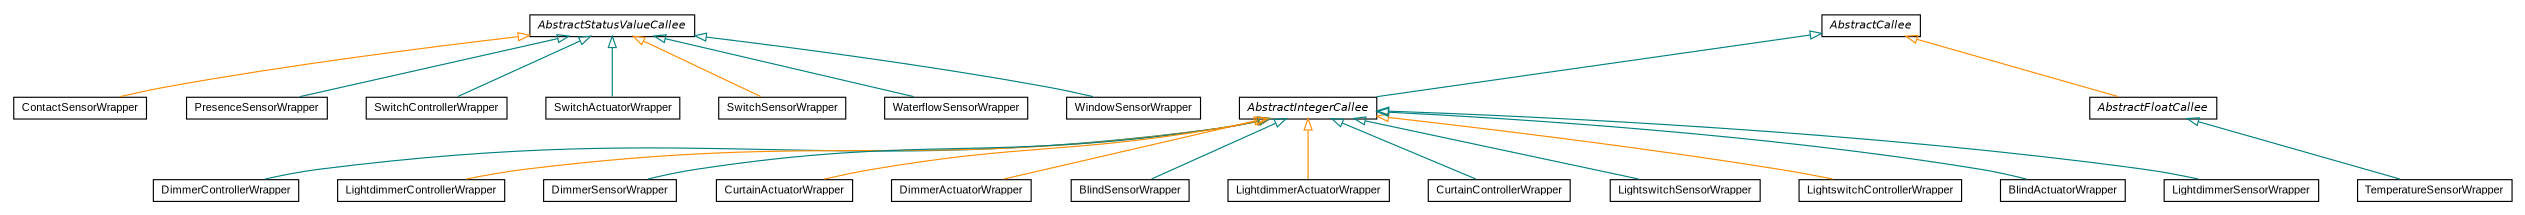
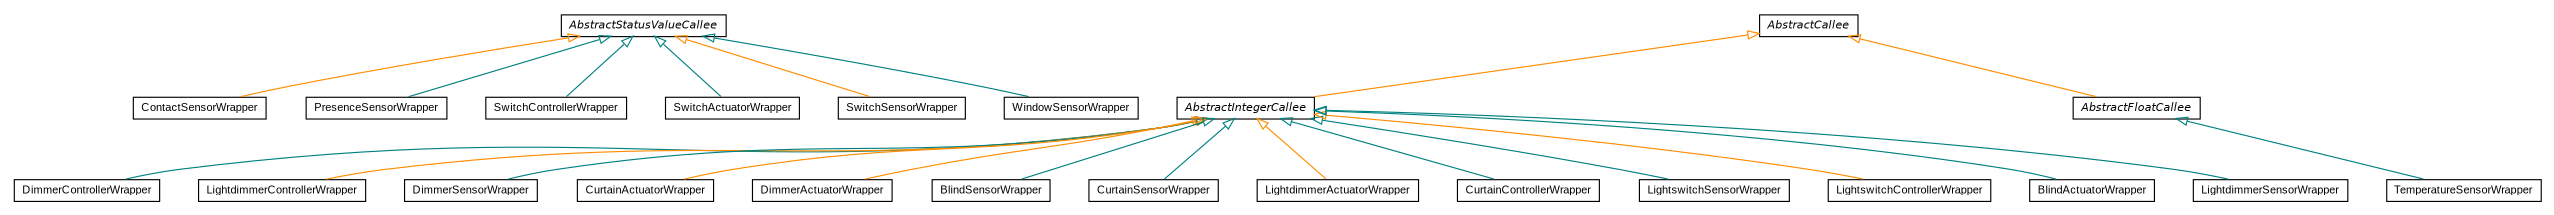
edge "AbstractIntegerCallee" -> "AbstractCallee": color teal -> darkorange
node "WaterflowSensorWrapper": removed
node "CurtainSensorWrapper": added
